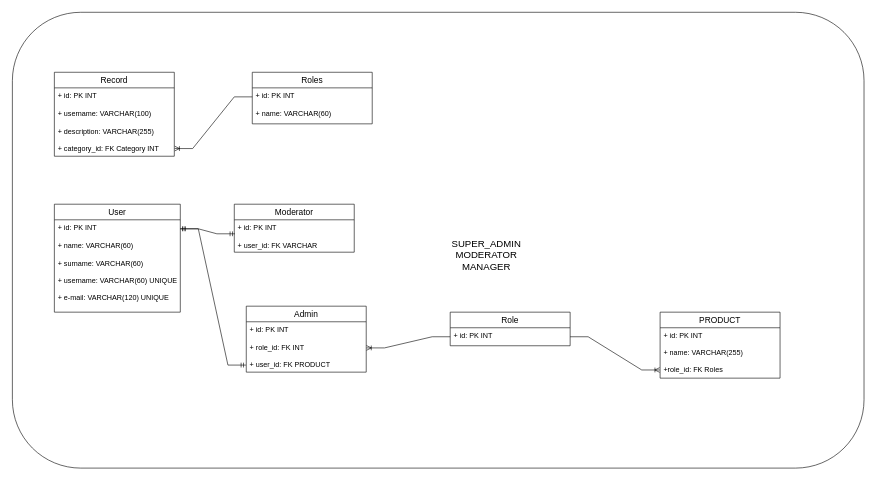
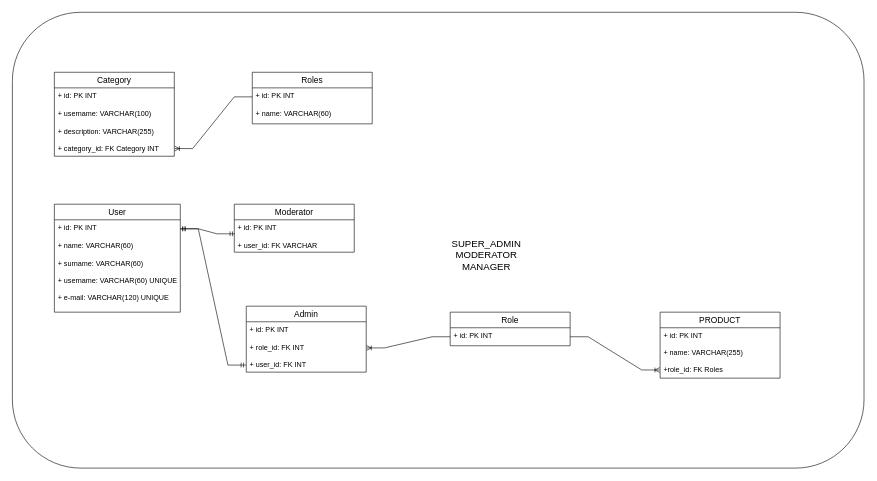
node "Record": label "Record" -> "Category"
node "+ role_id: FK INT + user_id: FK PRODUCT": label "+ role_id: FK INT + user_id: FK PRODUCT" -> "+ role_id: FK INT + user_id: FK INT"
